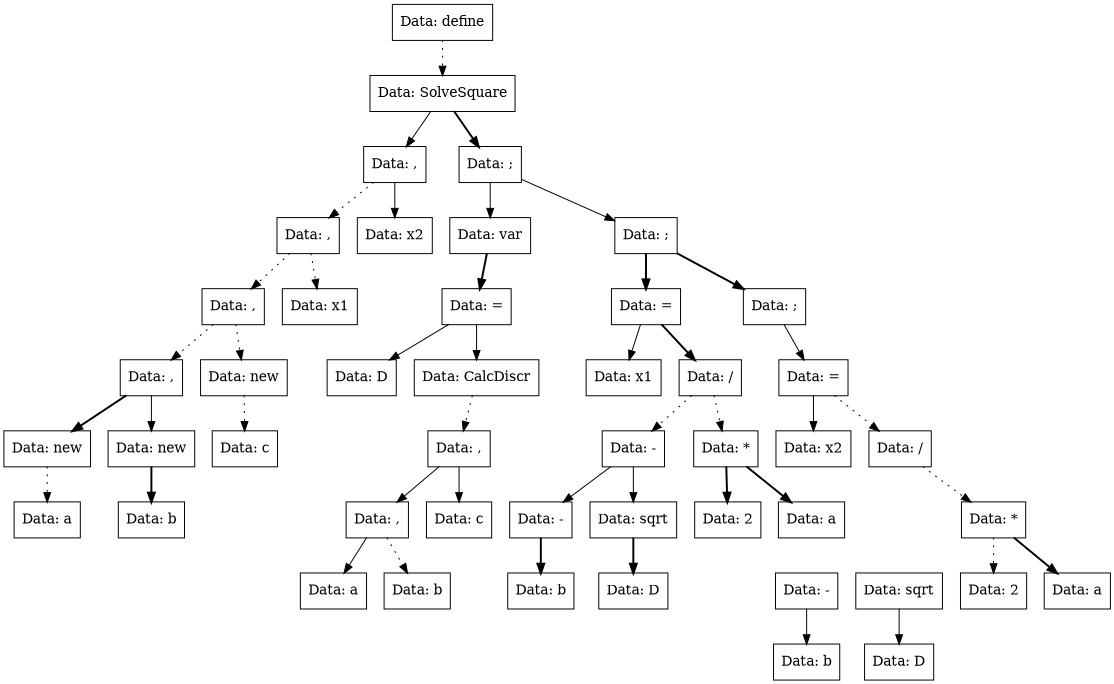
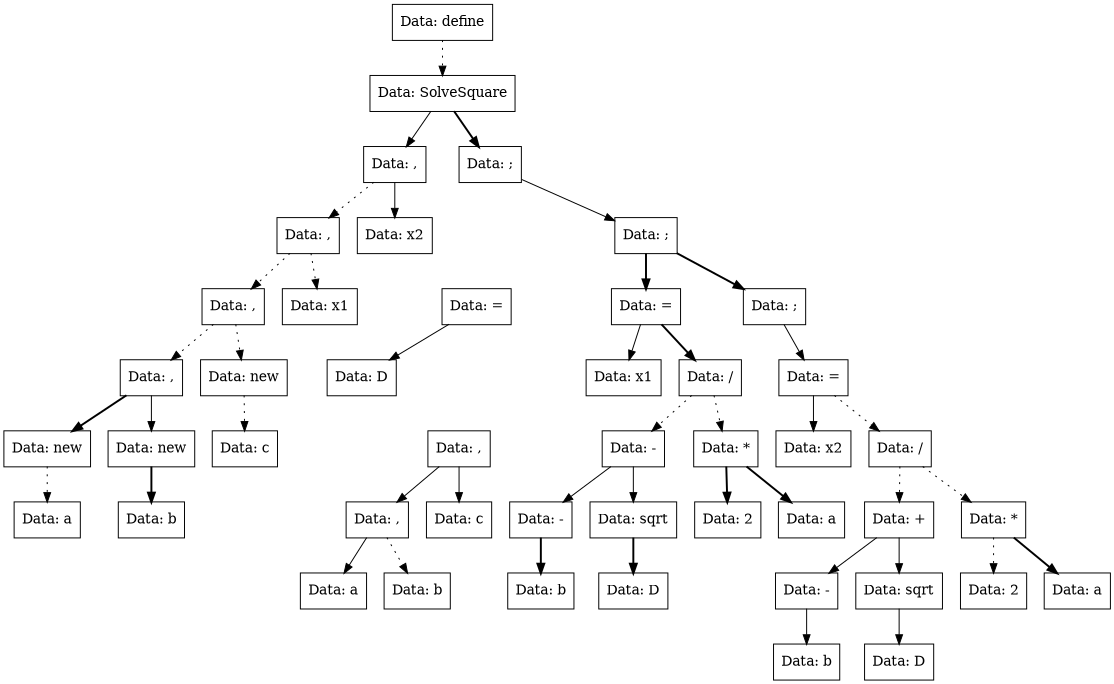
node "Data: var": removed
node "Data: CalcDiscr": removed
node "Data: +": added
